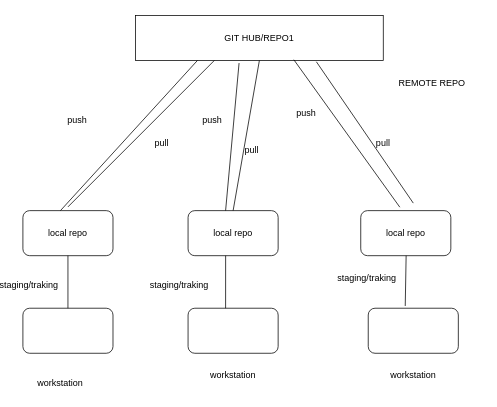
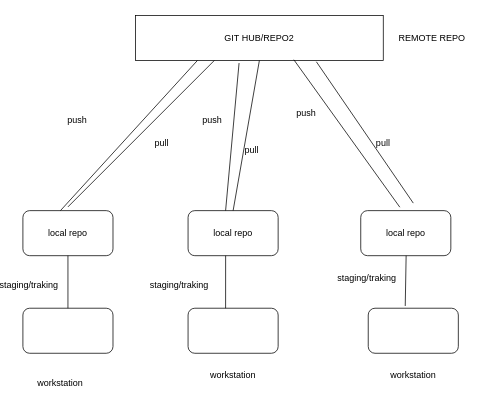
node "GIT HUB/REPO1": label "GIT HUB/REPO1" -> "GIT HUB/REPO2"
node "REMOTE REPO": moved (432, 83) -> (432, 38)
